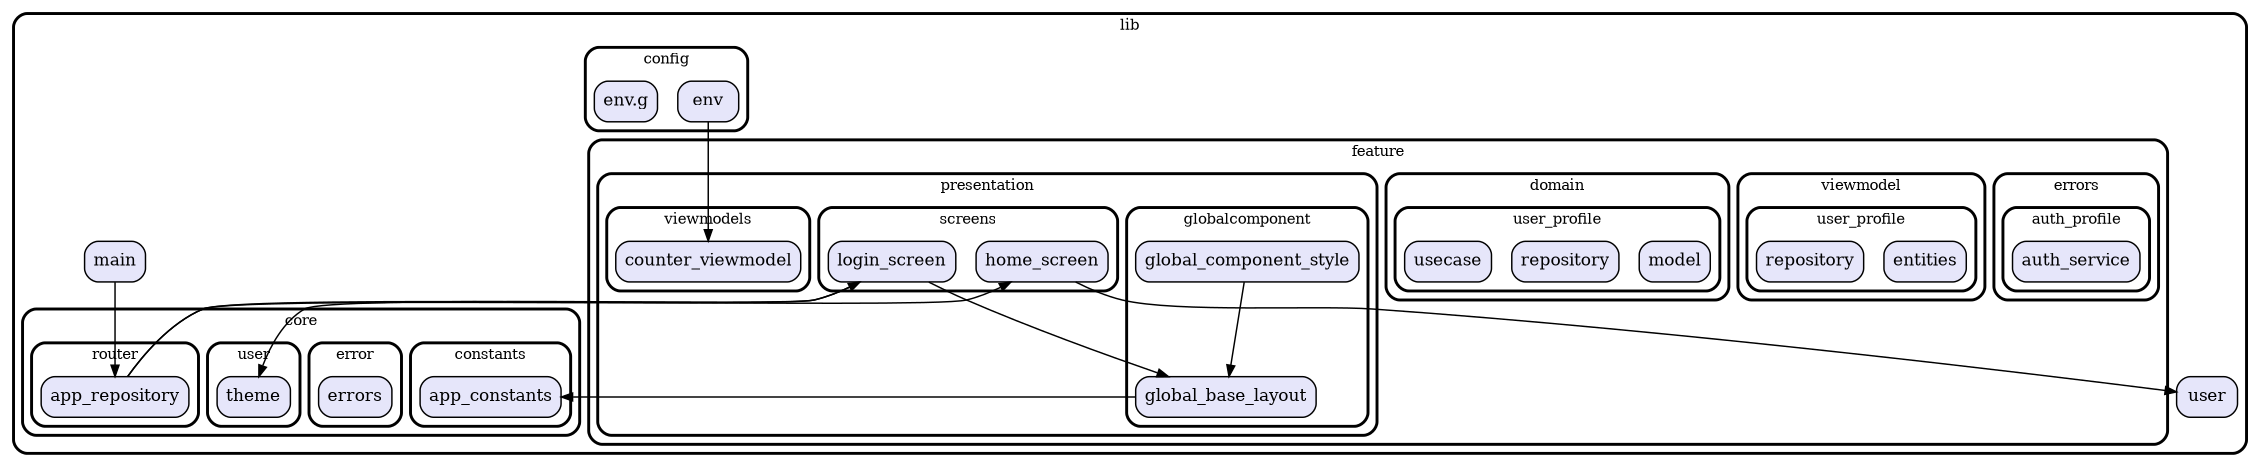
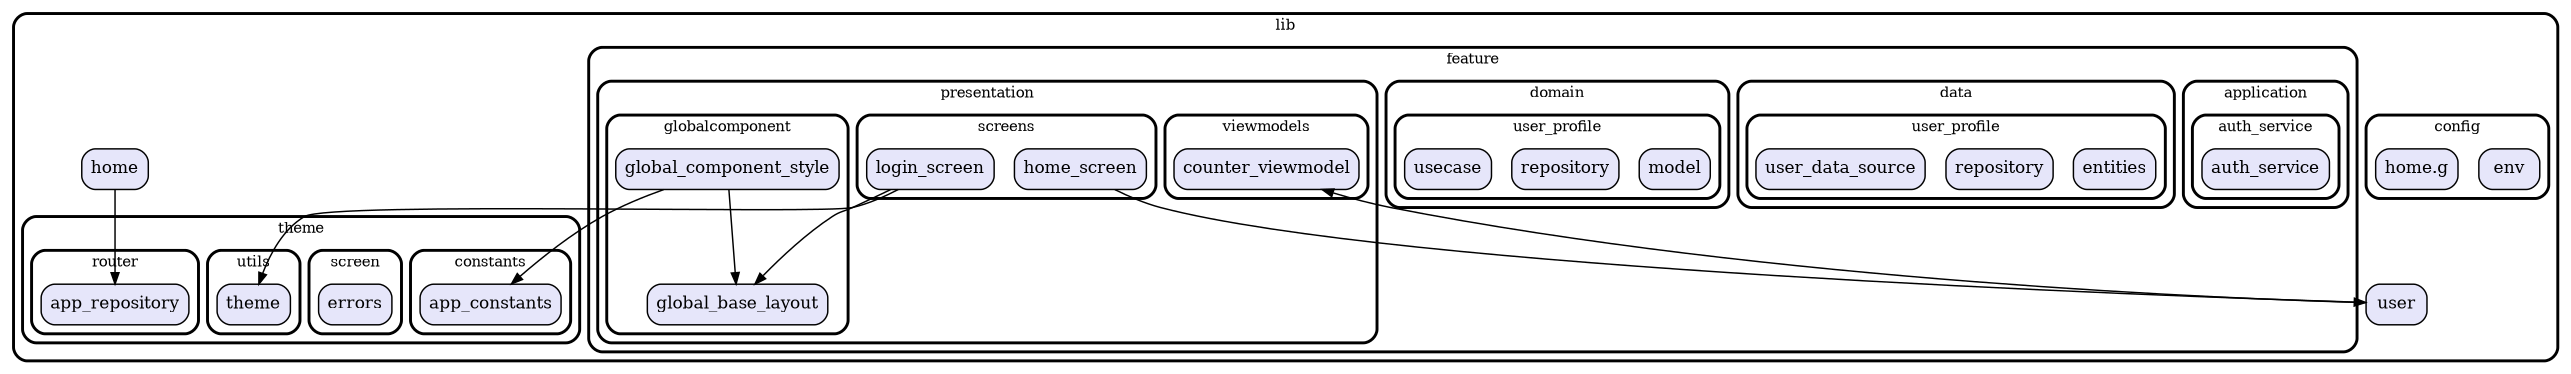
node "env.g": label "env.g" -> "home.g"
node "user_data_source": added
edge "env" -> "counter_viewmodel": now "user" -> "counter_viewmodel"
cluster "viewmodel": label "viewmodel" -> "data"
cluster "errors": label "errors" -> "application"
cluster "auth_profile": label "auth_profile" -> "auth_service"
node "main": label "main" -> "home"
edge "app_repository" -> "login_screen": removed
edge "app_repository" -> "home_screen": removed
cluster "core": label "core" -> "theme"
cluster "user": label "user" -> "utils"
cluster "error": label "error" -> "screen"
edge "global_base_layout" -> "app_constants": now "global_component_style" -> "app_constants"
